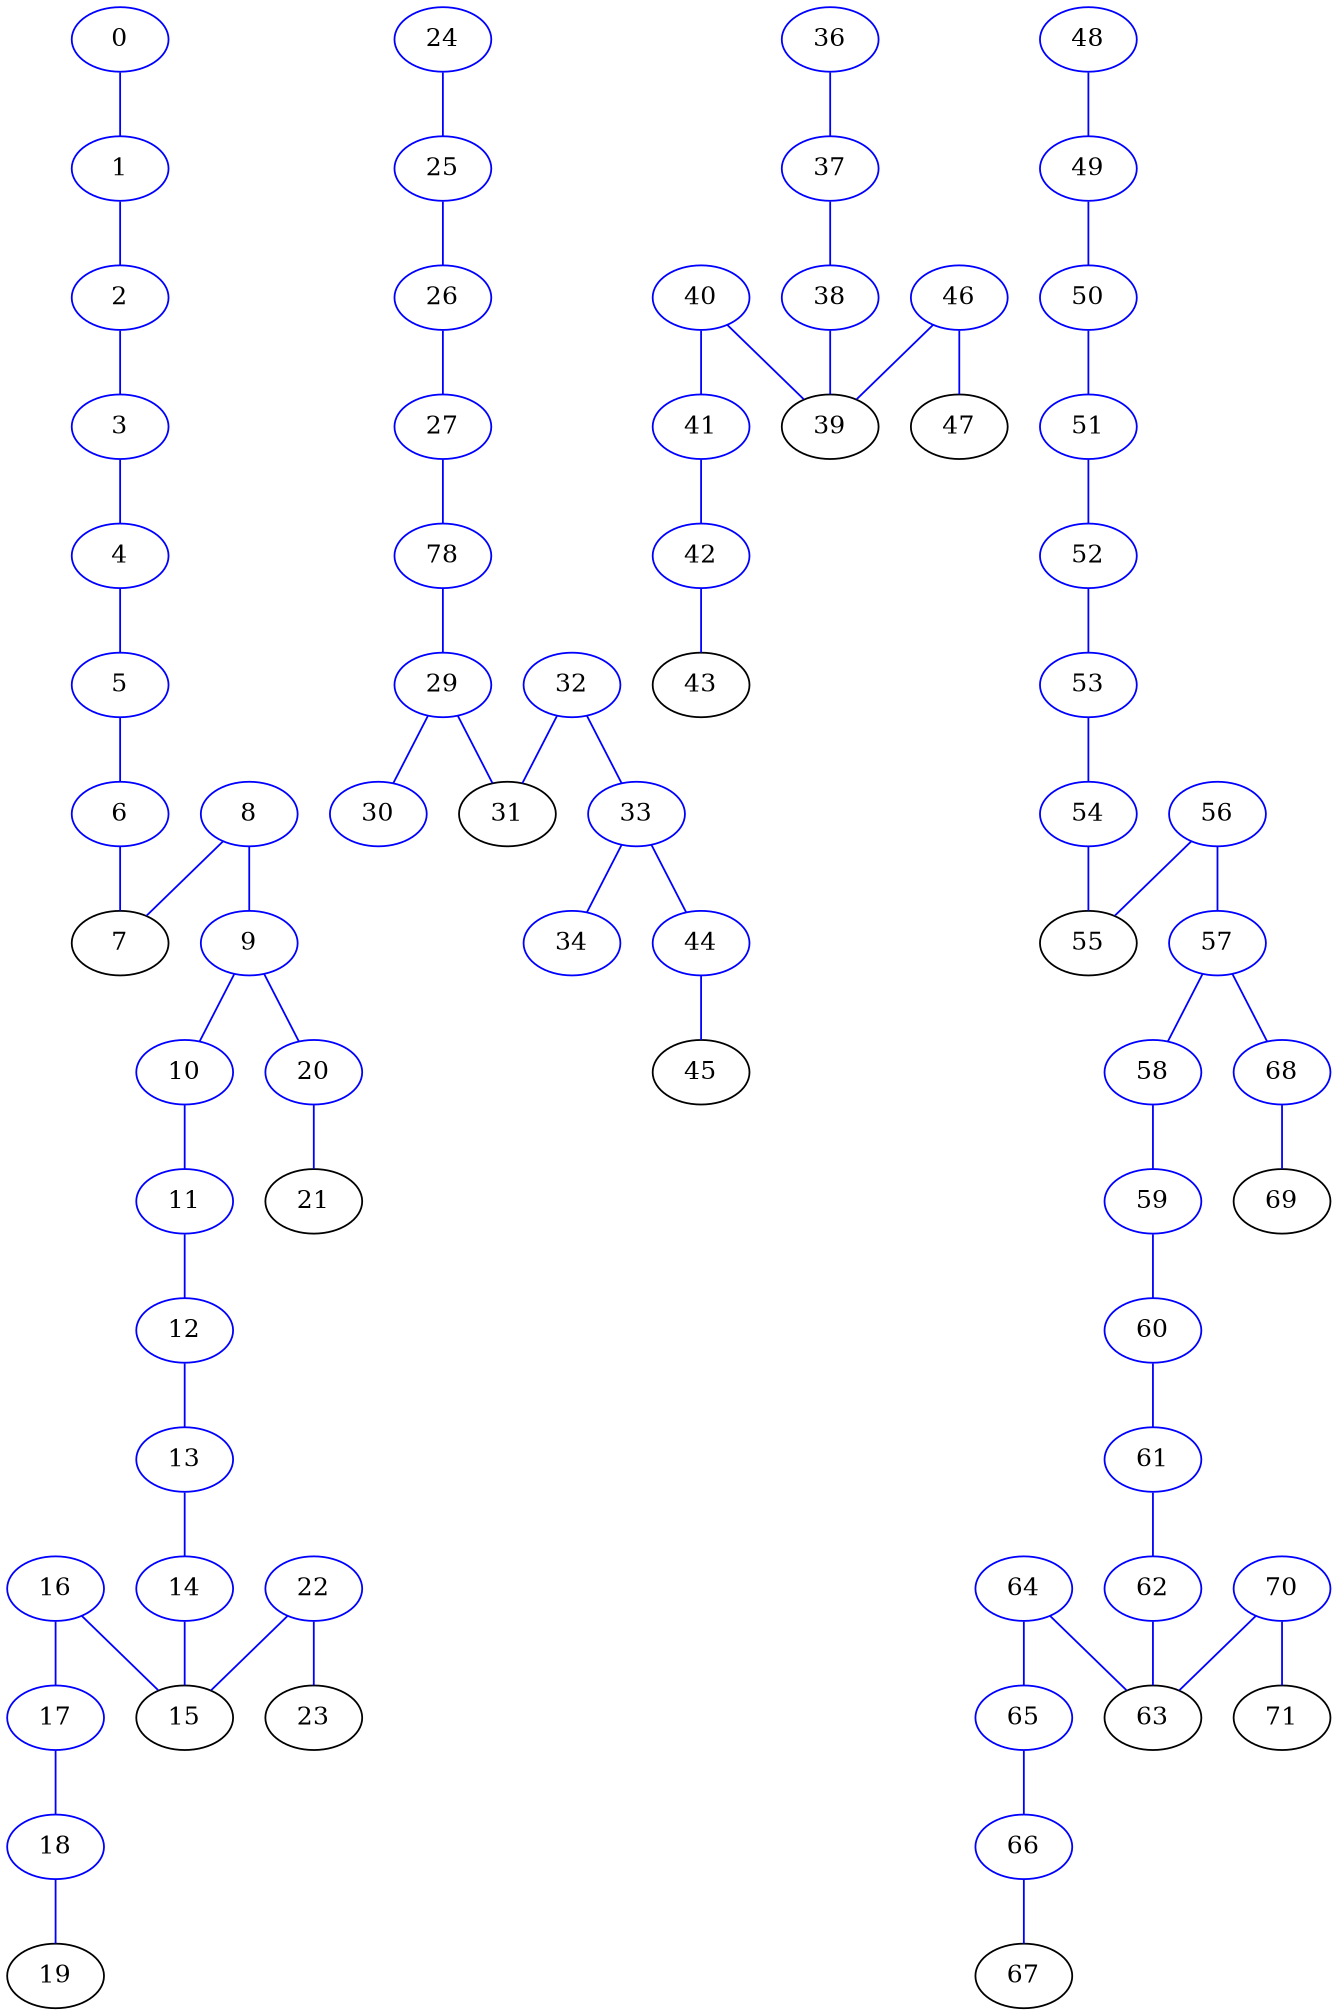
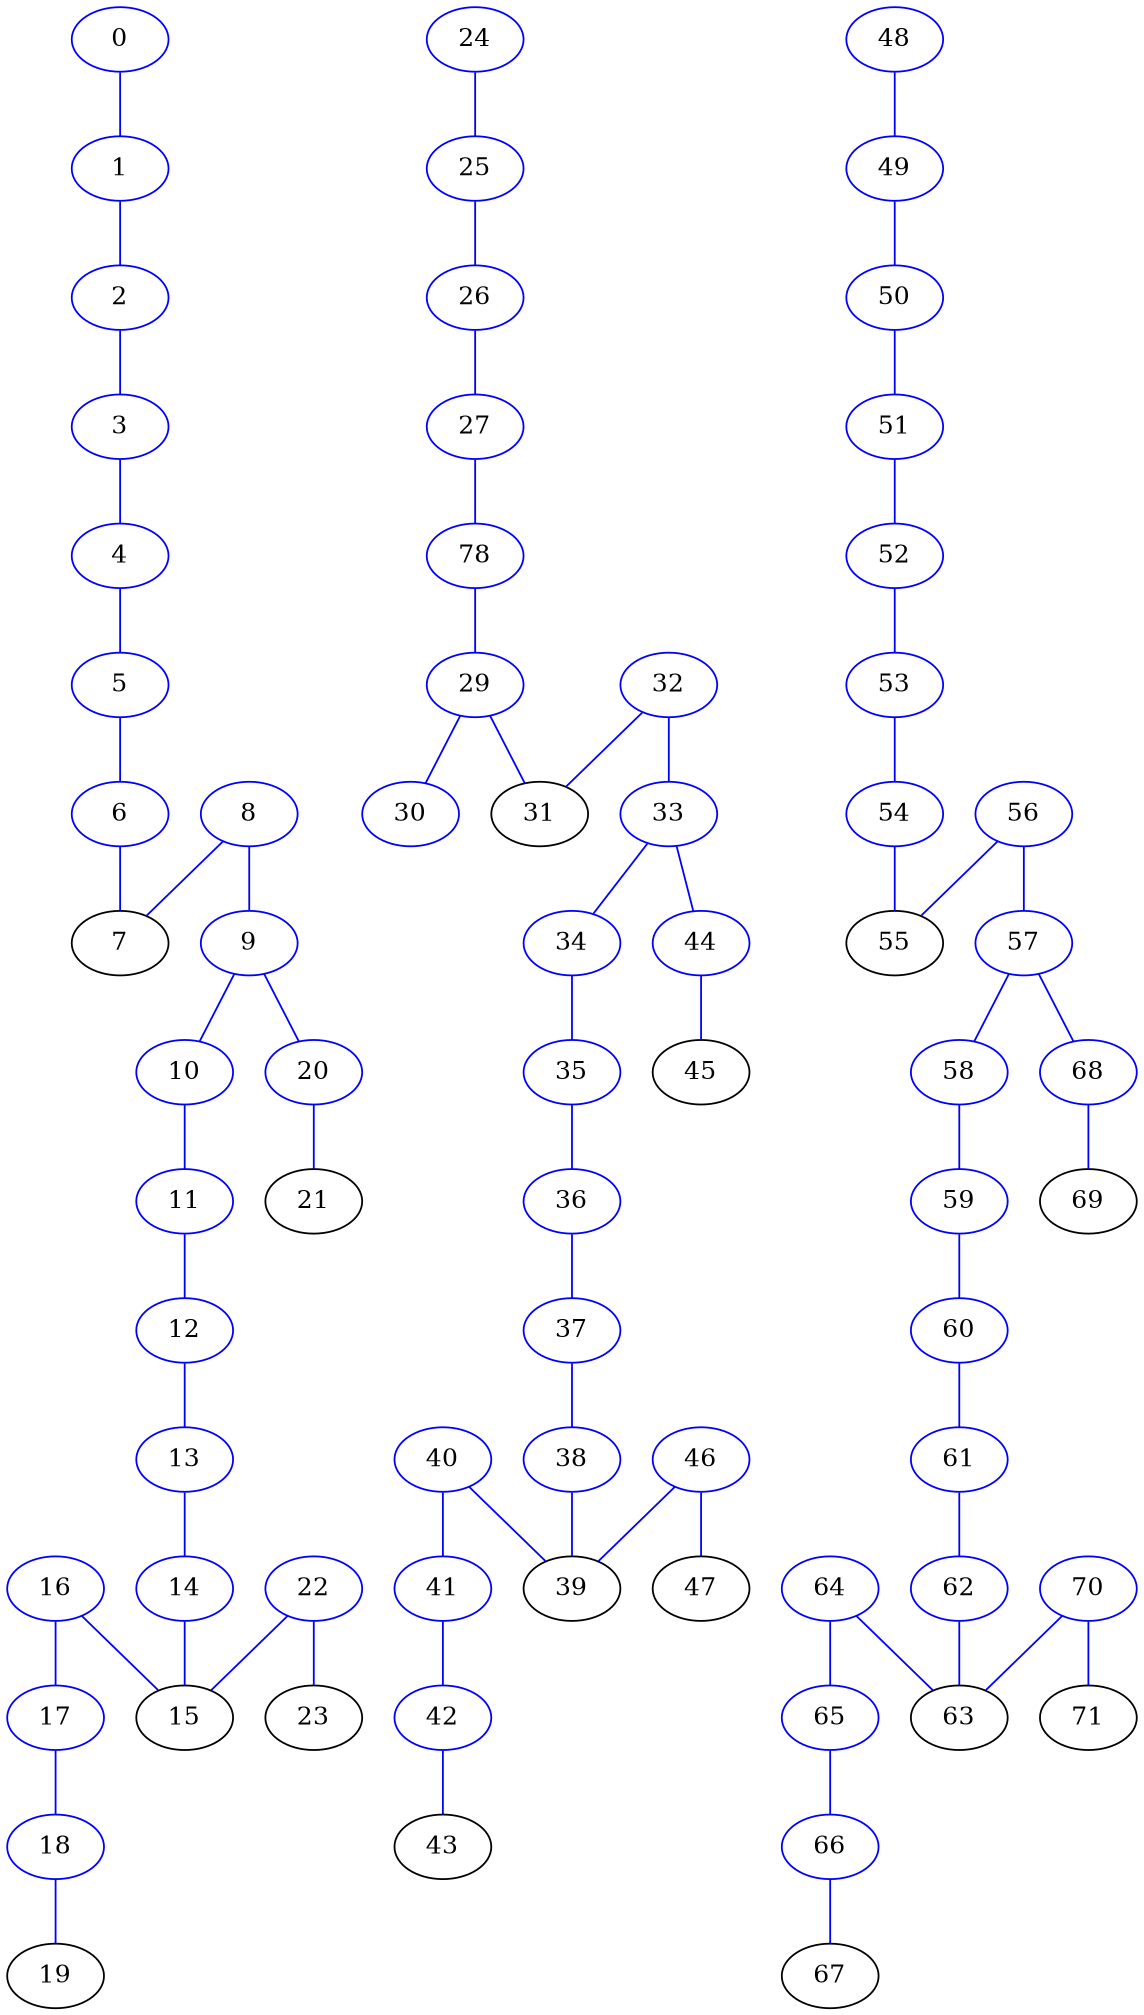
node "35": added
